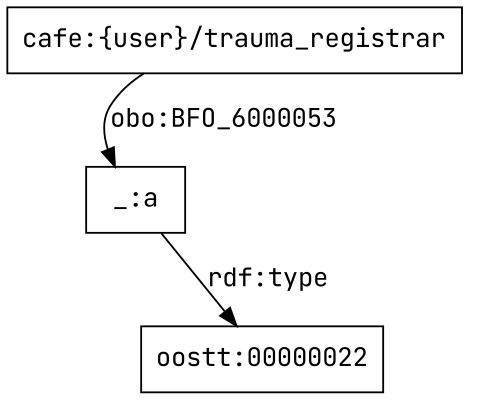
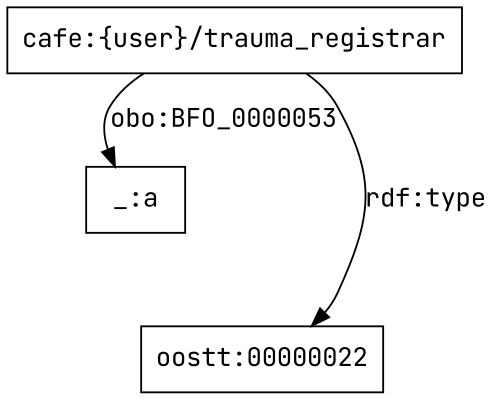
edge "cafe:{user}/trauma_registrar" -> "_:a": label "obo:BFO_6000053" -> "obo:BFO_0000053"
edge "_:a" -> "oostt:00000022": now "cafe:{user}/trauma_registrar" -> "oostt:00000022"
